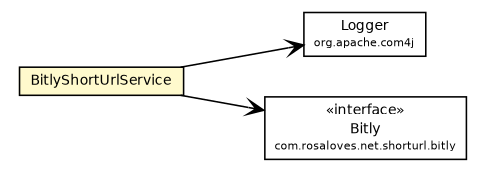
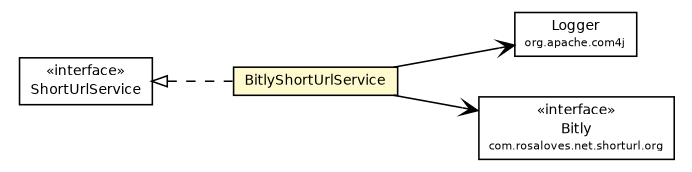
node "ShortUrlService": added
node "Bitly": text "com.rosaloves.net.shorturl.bitly" -> "com.rosaloves.net.shorturl.org"
